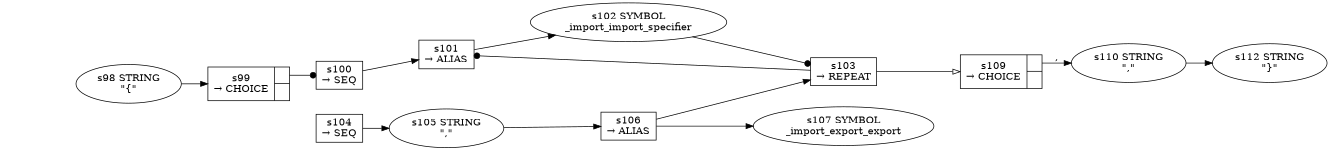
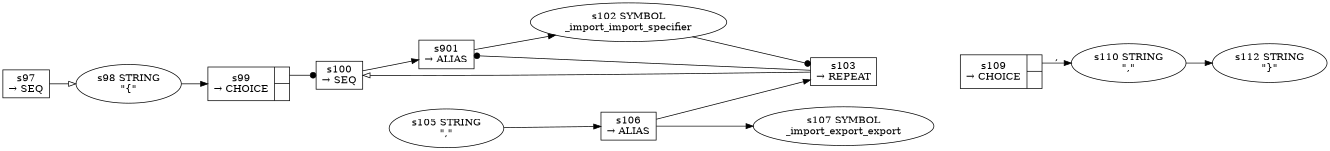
node "s101 → ALIAS": label "s101 → ALIAS" -> "s901 → ALIAS"
edge "s103 → REPEAT" -> "s109": now "s103 → REPEAT" -> "s100 → SEQ"
node "s97 → SEQ": added
node "s104 → SEQ": removed
